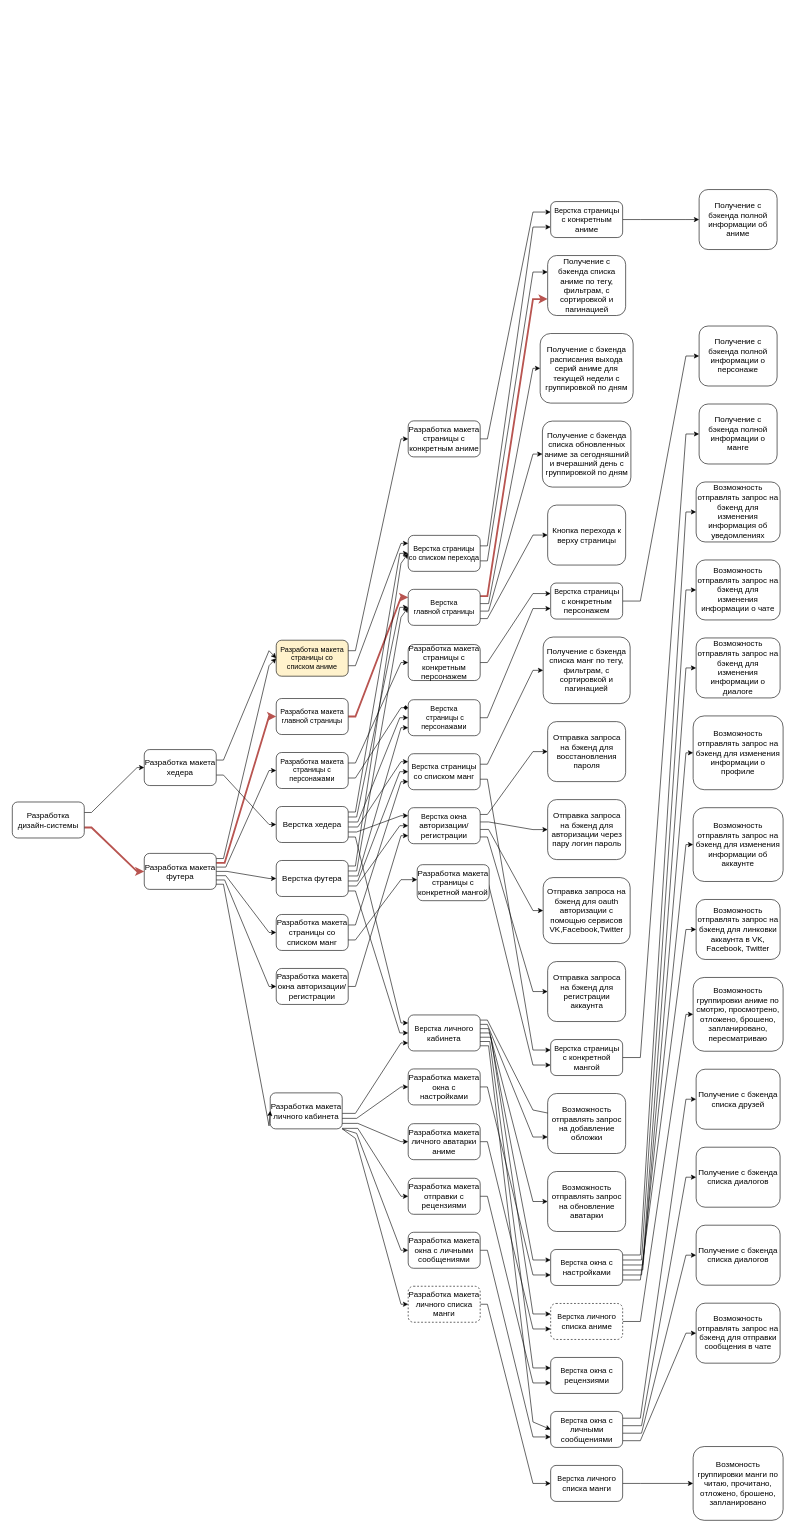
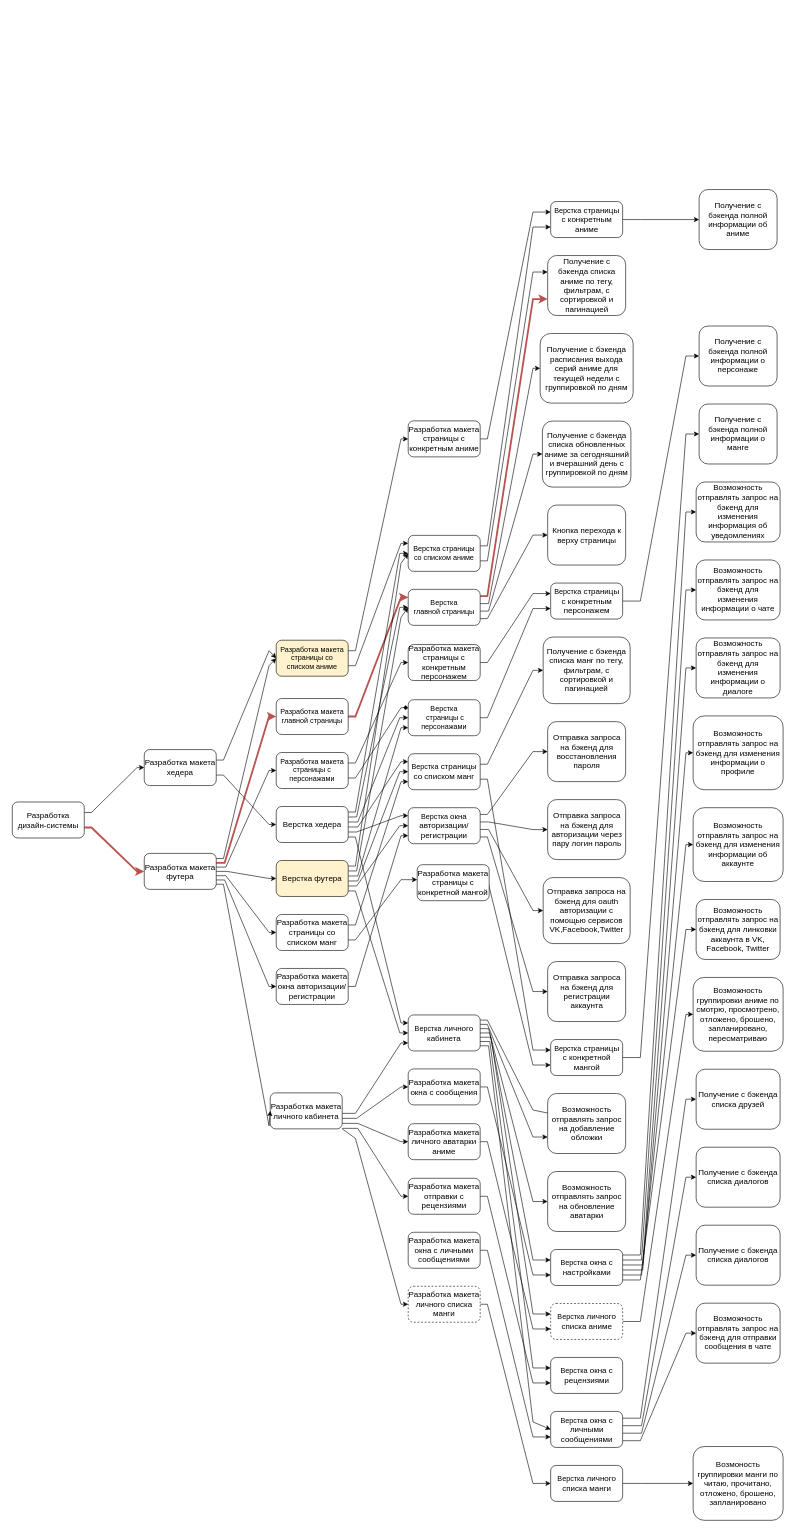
node "Верстка страницы со списком перехода": label "Верстка страницы со списком перехода" -> "Верстка страницы со списком аниме"
node "Верстка футера": fillcolor #ffffff -> #fff2cc
node "Разработка макета окна с настройками": label "Разработка макета окна с настройками" -> "Разработка макета окна с сообщения"
edge "Разработка макета личного кабинета" -> "Разработка макета окна с личными сообщениями": removed
